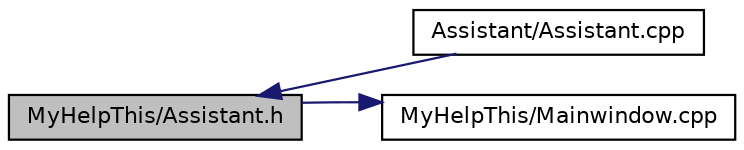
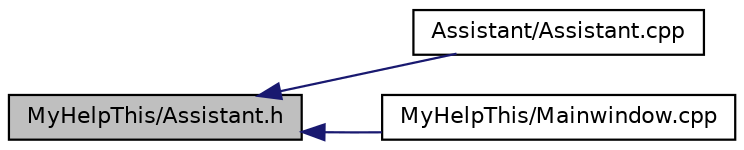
edge "MyHelpThis/Assistant.h" -> "MyHelpThis/Mainwindow.cpp": reversed
